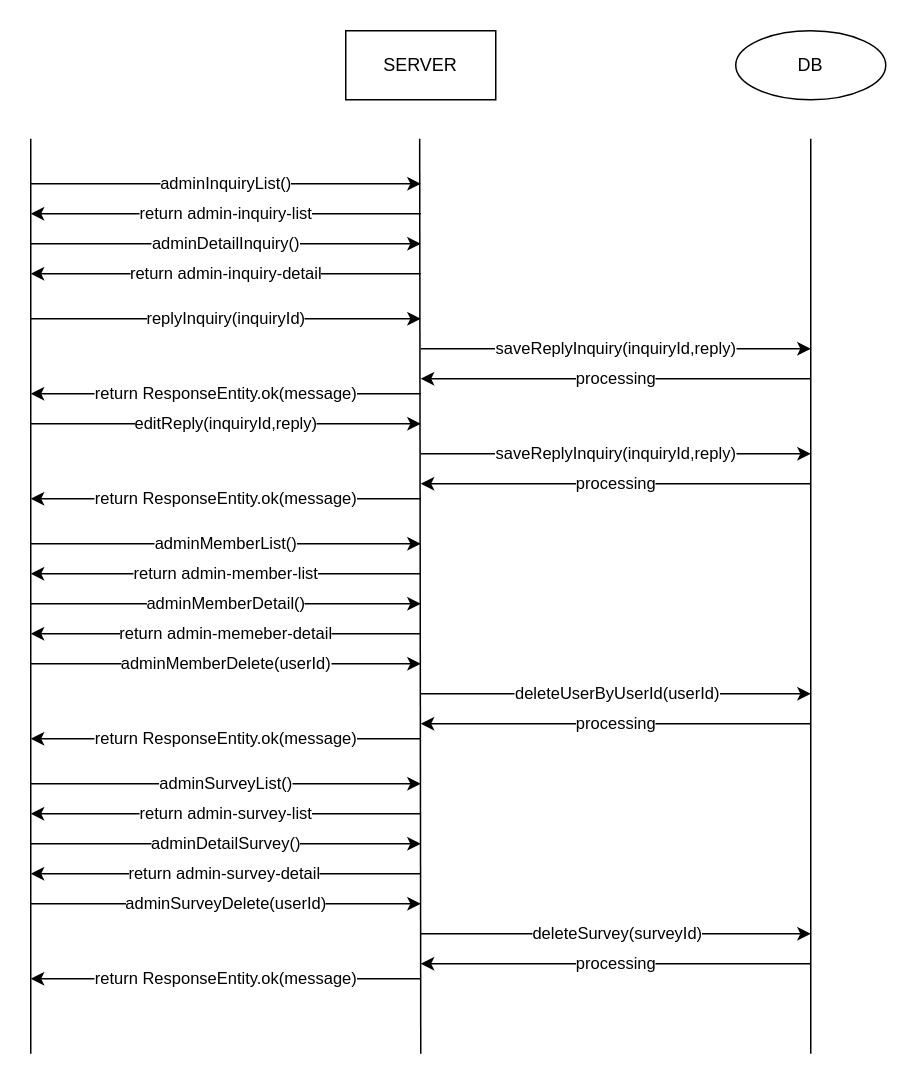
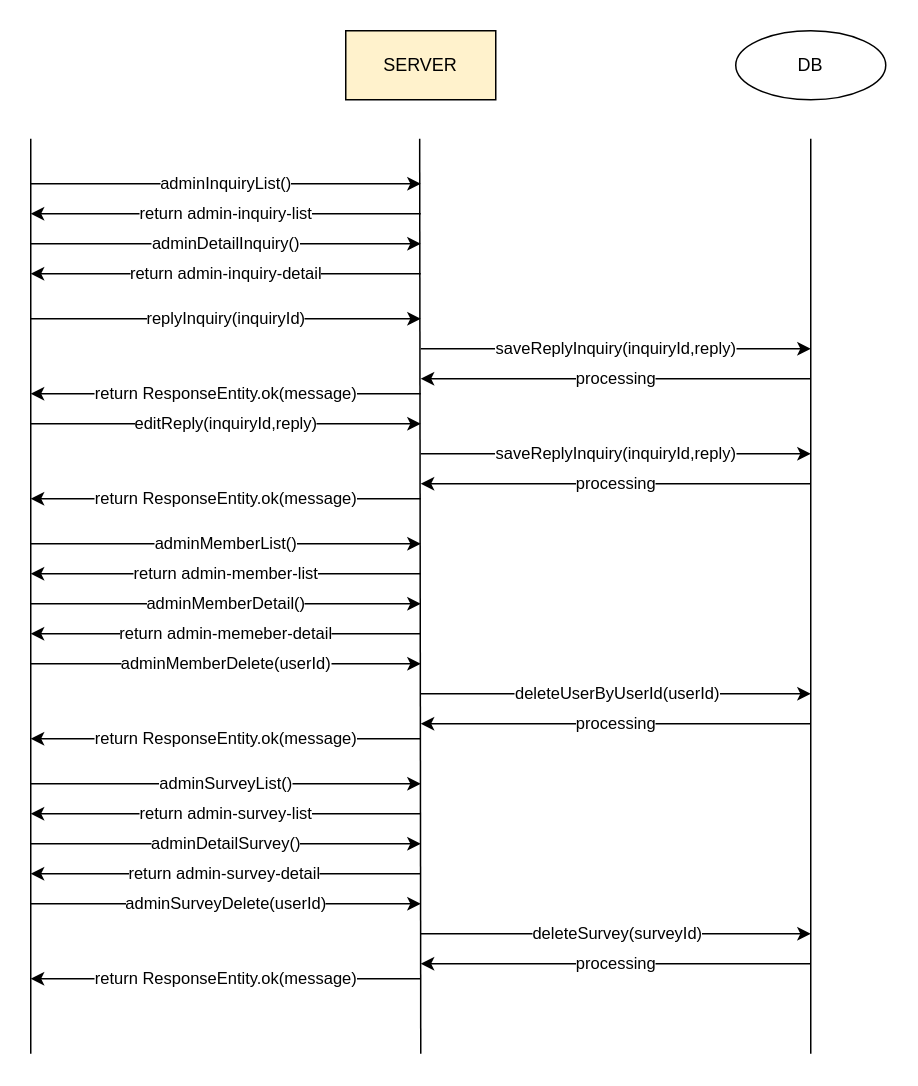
node "SERVER": fillcolor #ffffff -> #fff2cc
